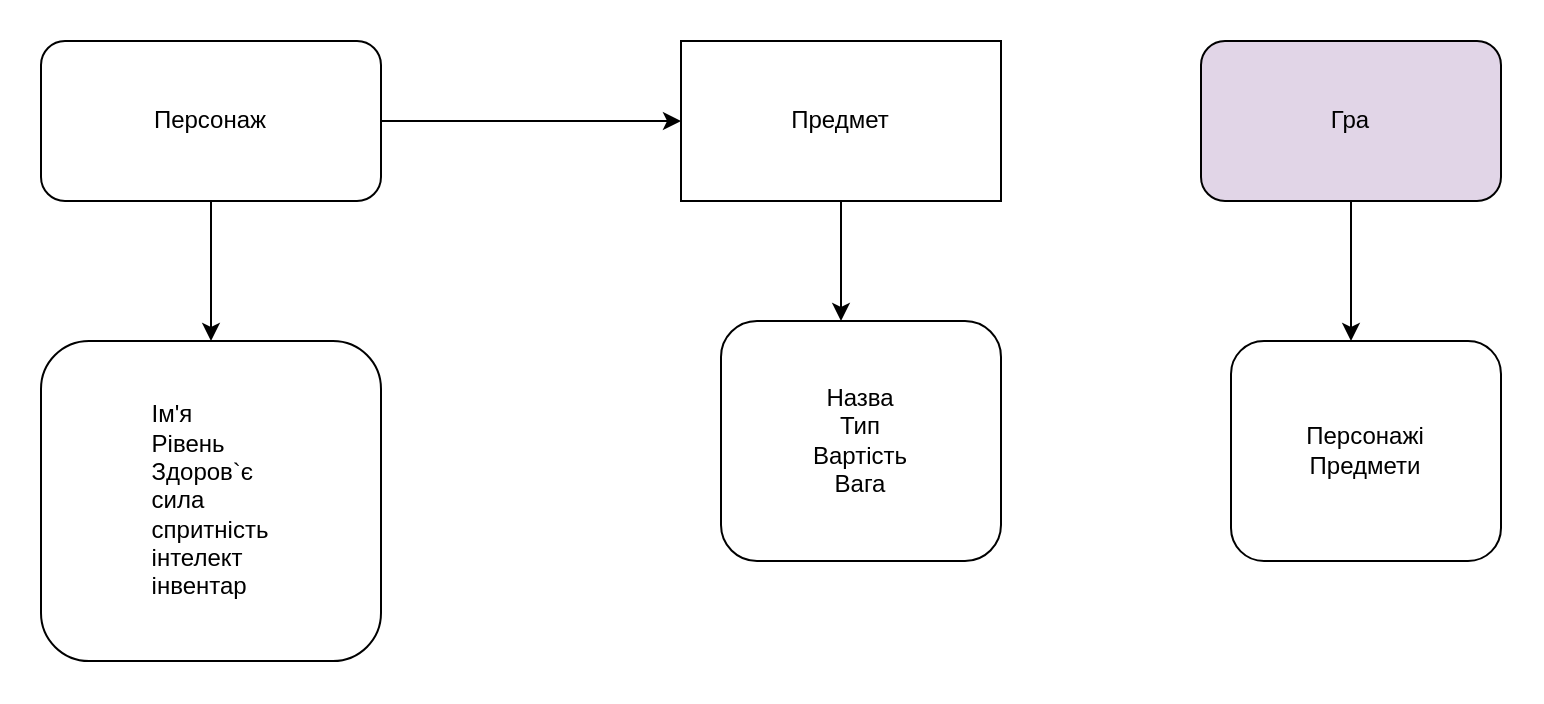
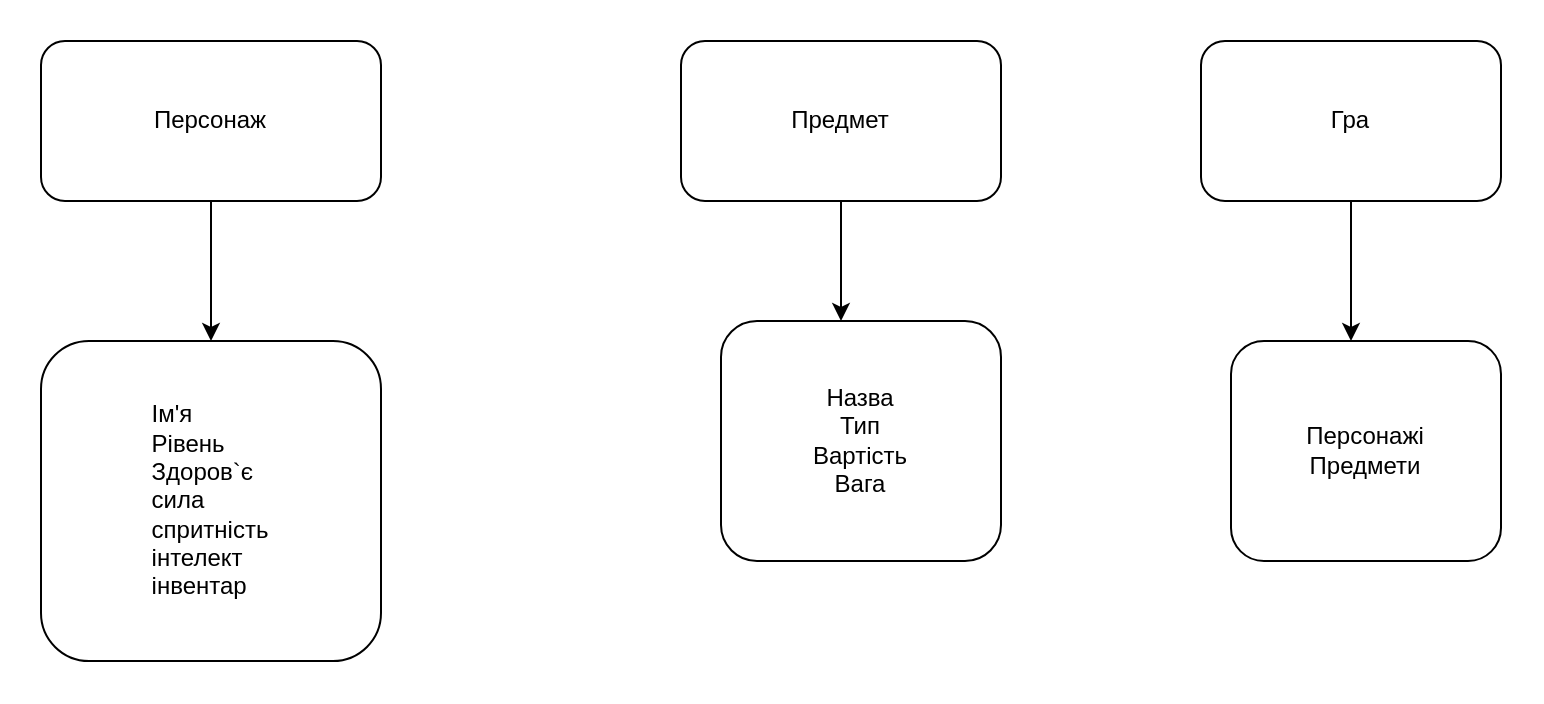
edge "Персонаж" -> "Предмет": removed
node "Предмет": shape rectangle -> rounded rectangle
node "Гра": fillcolor #e1d5e7 -> #ffffff
